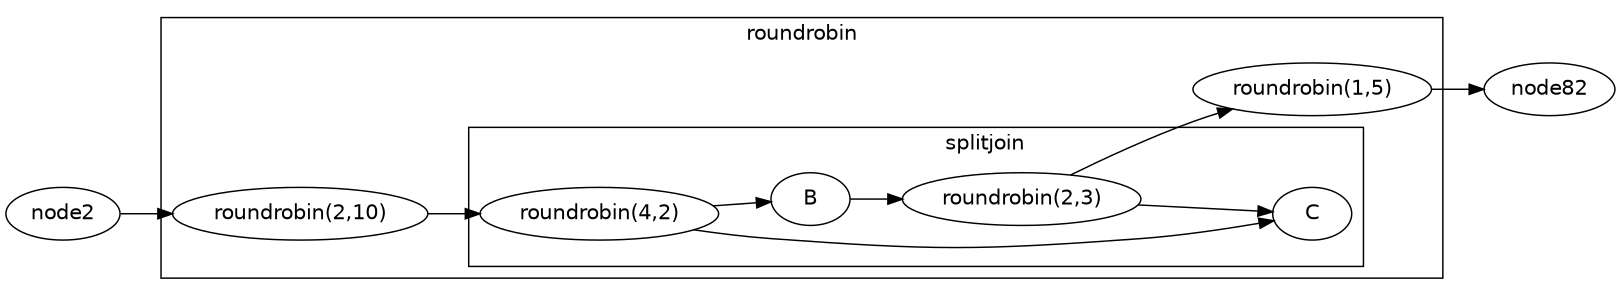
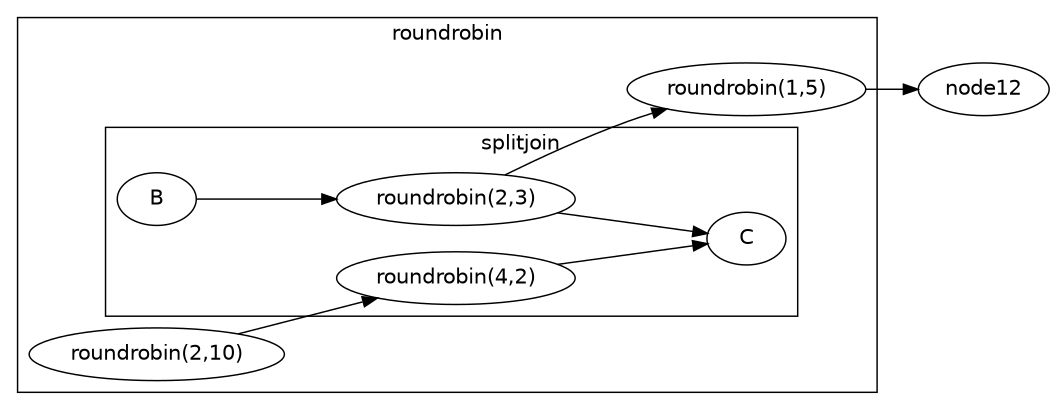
node "node82": label "node82" -> "node12"
edge "roundrobin(4,2)" -> "B": removed
node "node2": removed
